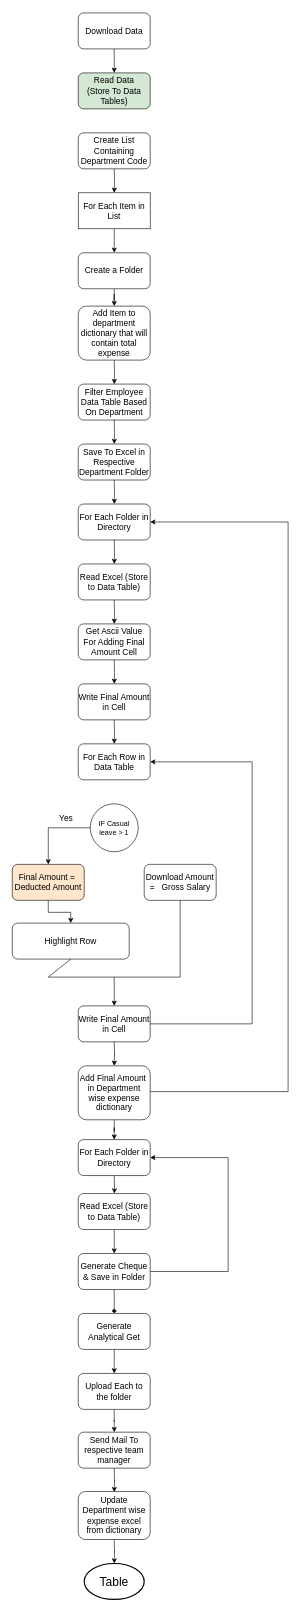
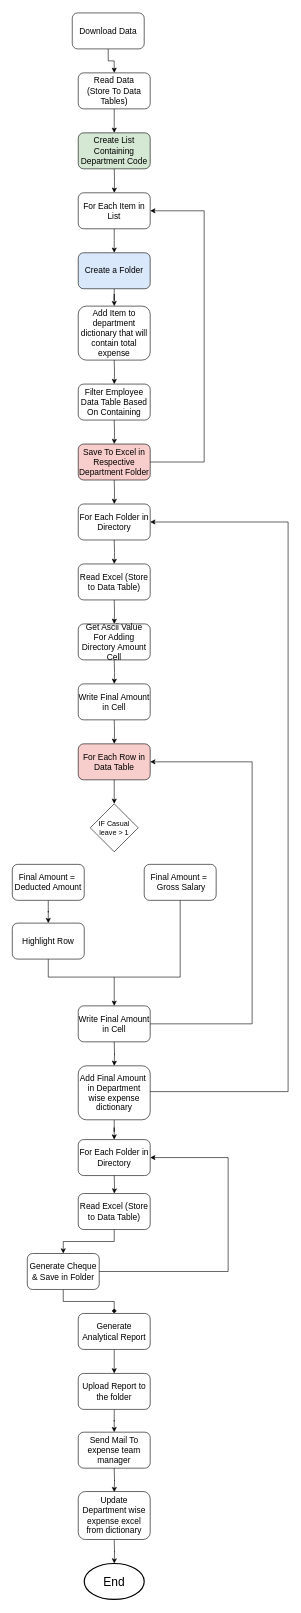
node "Download Data": moved (114, 30) -> (108, 30)
node "Read Data (Store To Data Tables)": fillcolor #d5e8d4 -> #ffffff
edge "Read Data (Store To Data Tables)" -> "Create List Containing Department Code": added
node "Create List Containing Department Code": fillcolor #ffffff -> #d5e8d4
node "For Each Item in List": shape rectangle -> rounded rectangle
edge "Save To Excel in Respective Department Folder" -> "For Each Item in List": added
node "Create a Folder": fillcolor #ffffff -> #dae8fc
node "Filter Employee Data Table Based On Department": label "Filter Employee Data Table Based On Department" -> "Filter Employee Data Table Based On Containing"
node "Save To Excel in Respective Department Folder": fillcolor #ffffff -> #f8cecc
node "Get Ascii Value For Adding Final Amount Cell": label "Get Ascii Value For Adding Final Amount Cell" -> "Get Ascii Value For Adding Directory Amount Cell"
node "For Each Row in Data Table": fillcolor #ffffff -> #f8cecc
edge "For Each Row in Data Table" -> "IF Casual leave > 1": added
node "Yes": removed
edge "IF Casual leave > 1" -> "Final Amount = Deducted Amount": removed
node "IF Casual leave > 1": shape ellipse -> diamond
node "Final Amount = Deducted Amount": fillcolor #ffe6cc -> #ffffff
node "Download Amount = Gross Salary": label "Download Amount = Gross Salary" -> "Final Amount = Gross Salary"
node "Highlight Row": size 117x36 -> 72x36
node "Generate Cheque & Save in Folder": moved (114, 1272) -> (63, 1272)
node "Generate Analytical Get": label "Generate Analytical Get" -> "Generate Analytical Report"
node "Upload Each to the folder": label "Upload Each to the folder" -> "Upload Report to the folder"
node "Send Mail To respective team manager": label "Send Mail To respective team manager" -> "Send Mail To expense team manager"
node "Table": label "Table" -> "End"
